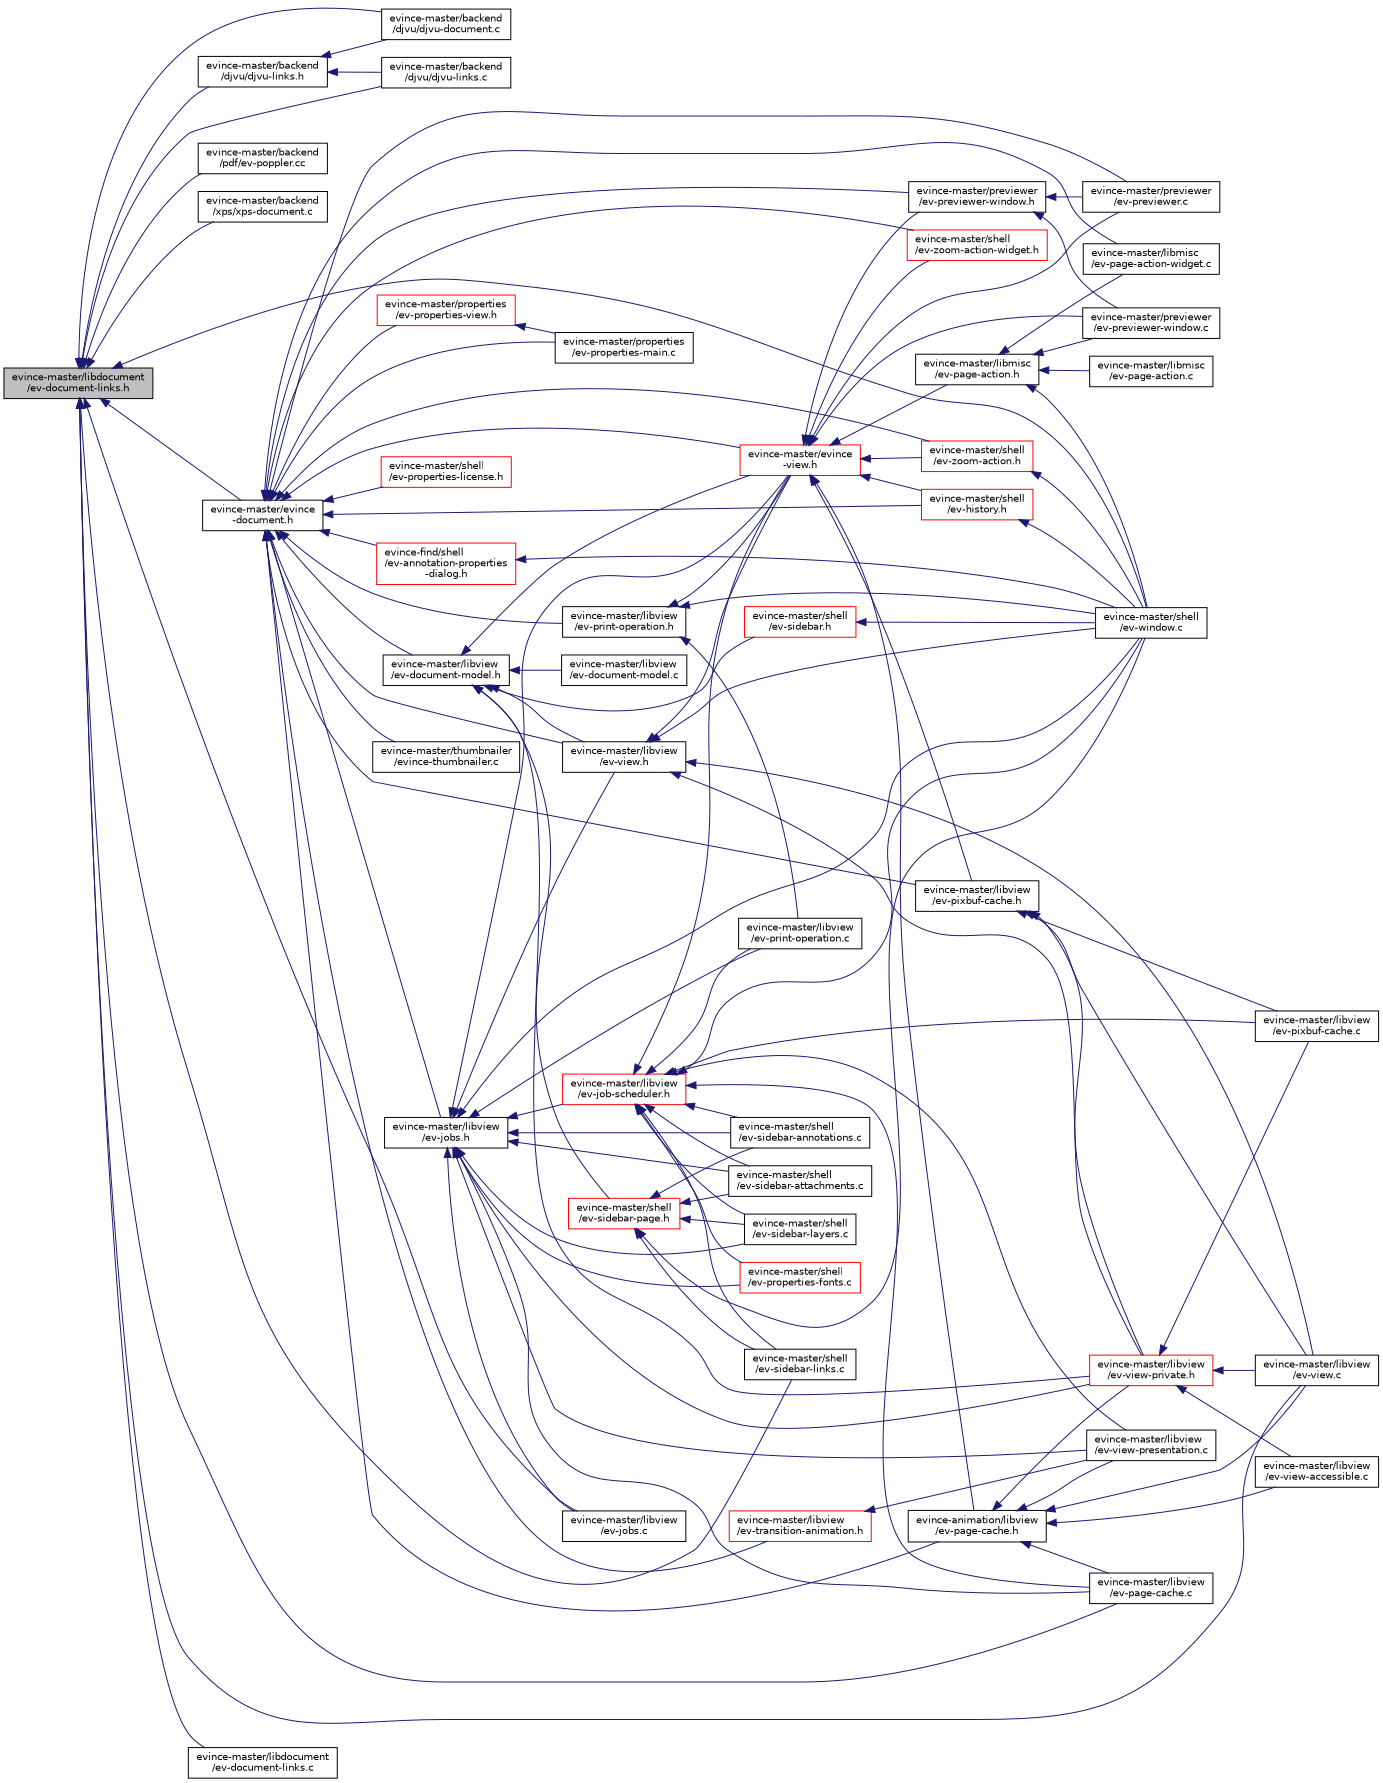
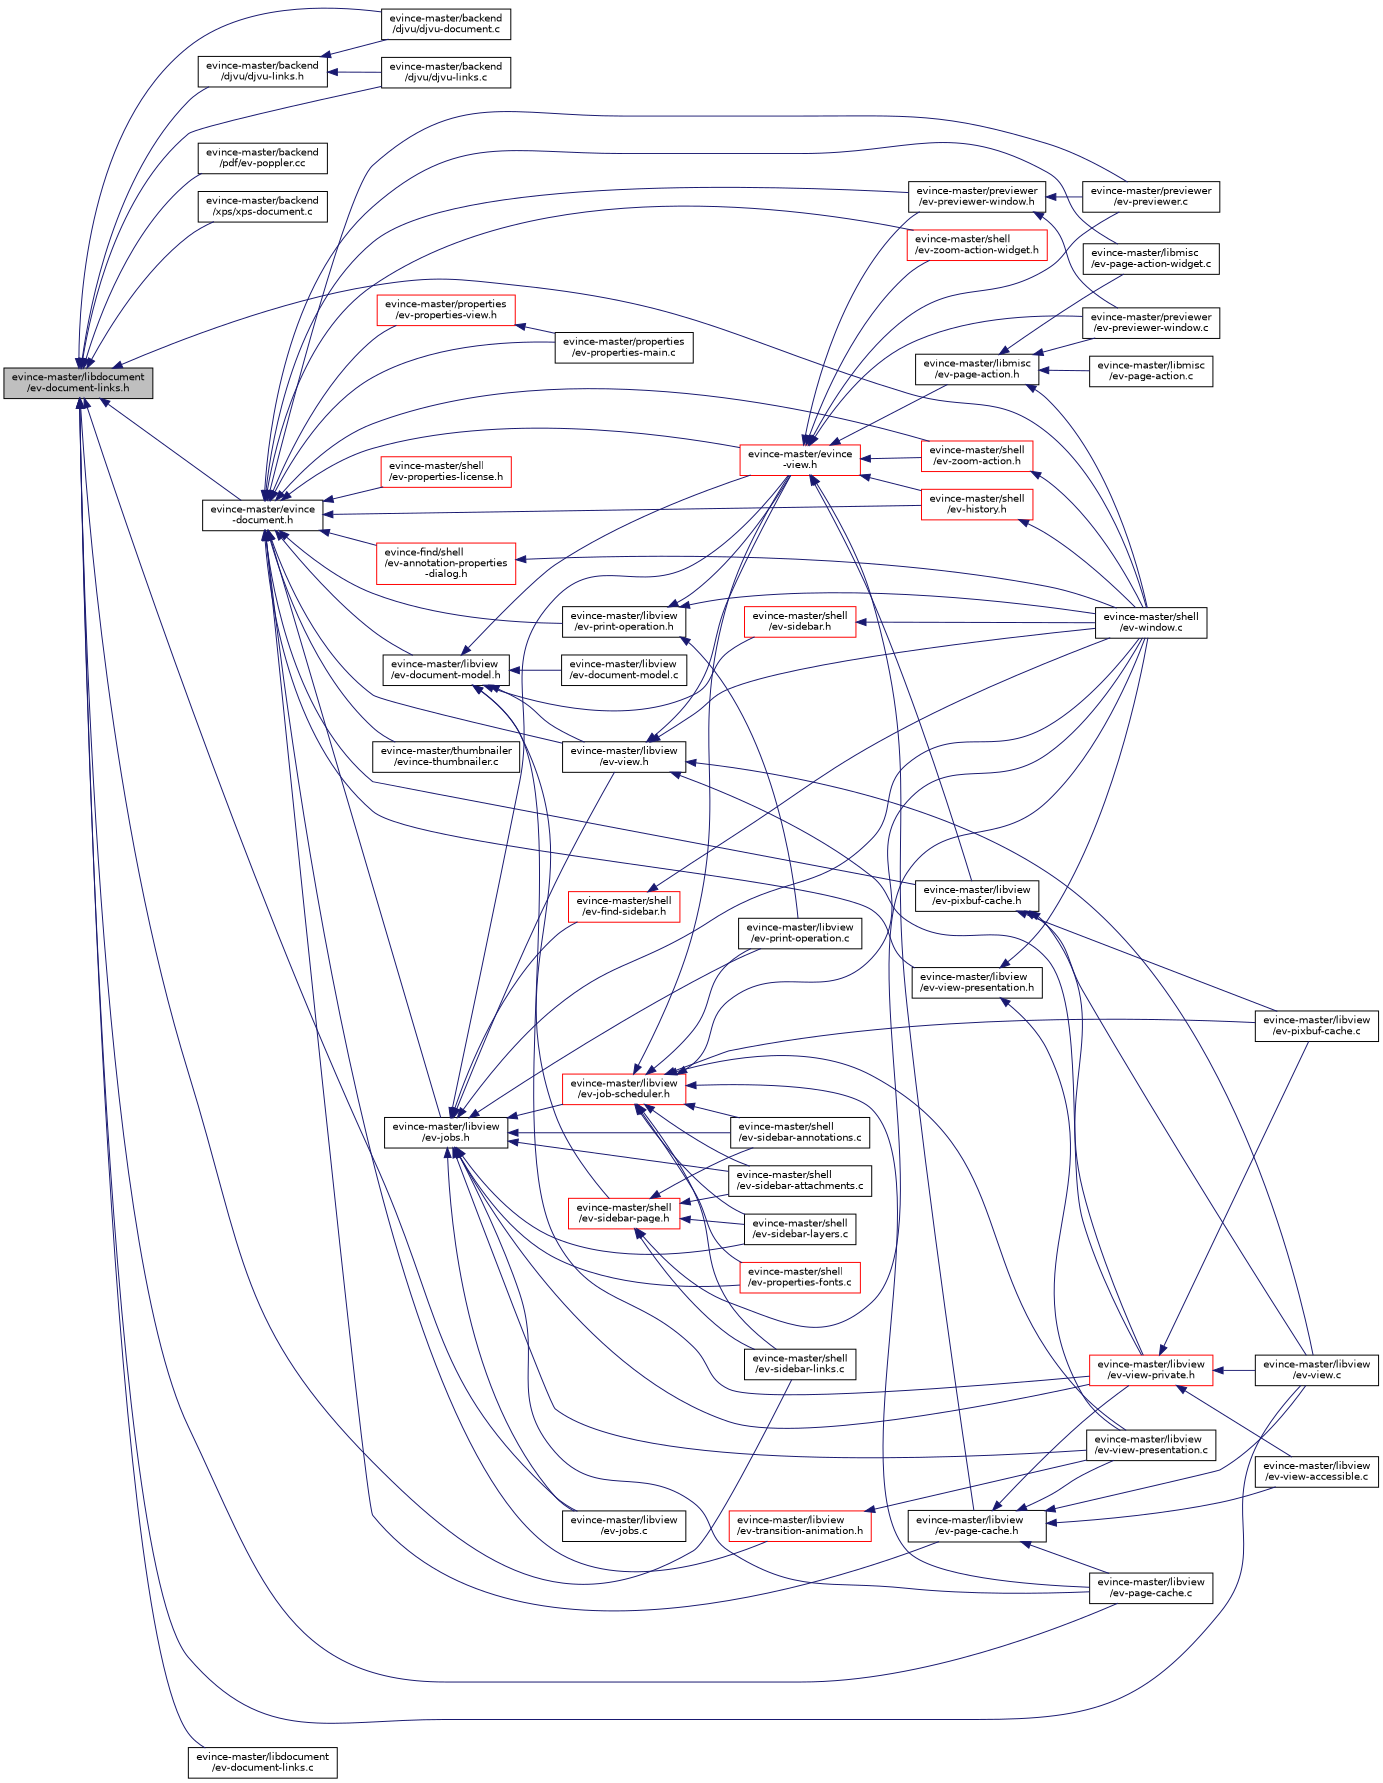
node "evince-master/shell /ev-find-sidebar.h": added
node "evince-master/libview /ev-view-presentation.h": added
node "evince-animation/libview /ev-page-cache.h": label "evince-animation/libview /ev-page-cache.h" -> "evince-master/libview /ev-page-cache.h"
